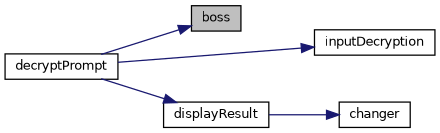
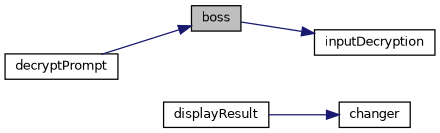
edge "decryptPrompt" -> "inputDecryption": now "boss" -> "inputDecryption"
edge "decryptPrompt" -> "displayResult": removed
